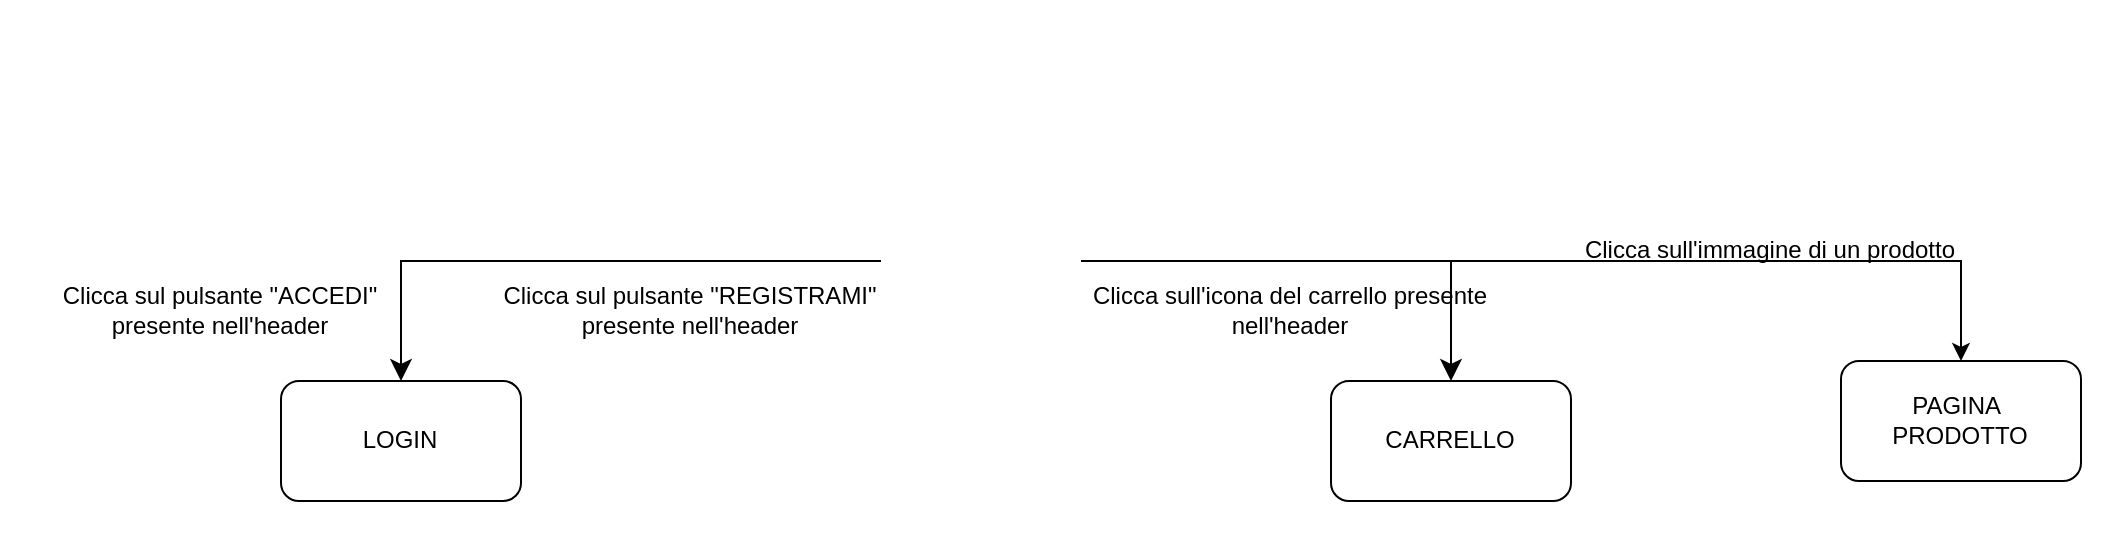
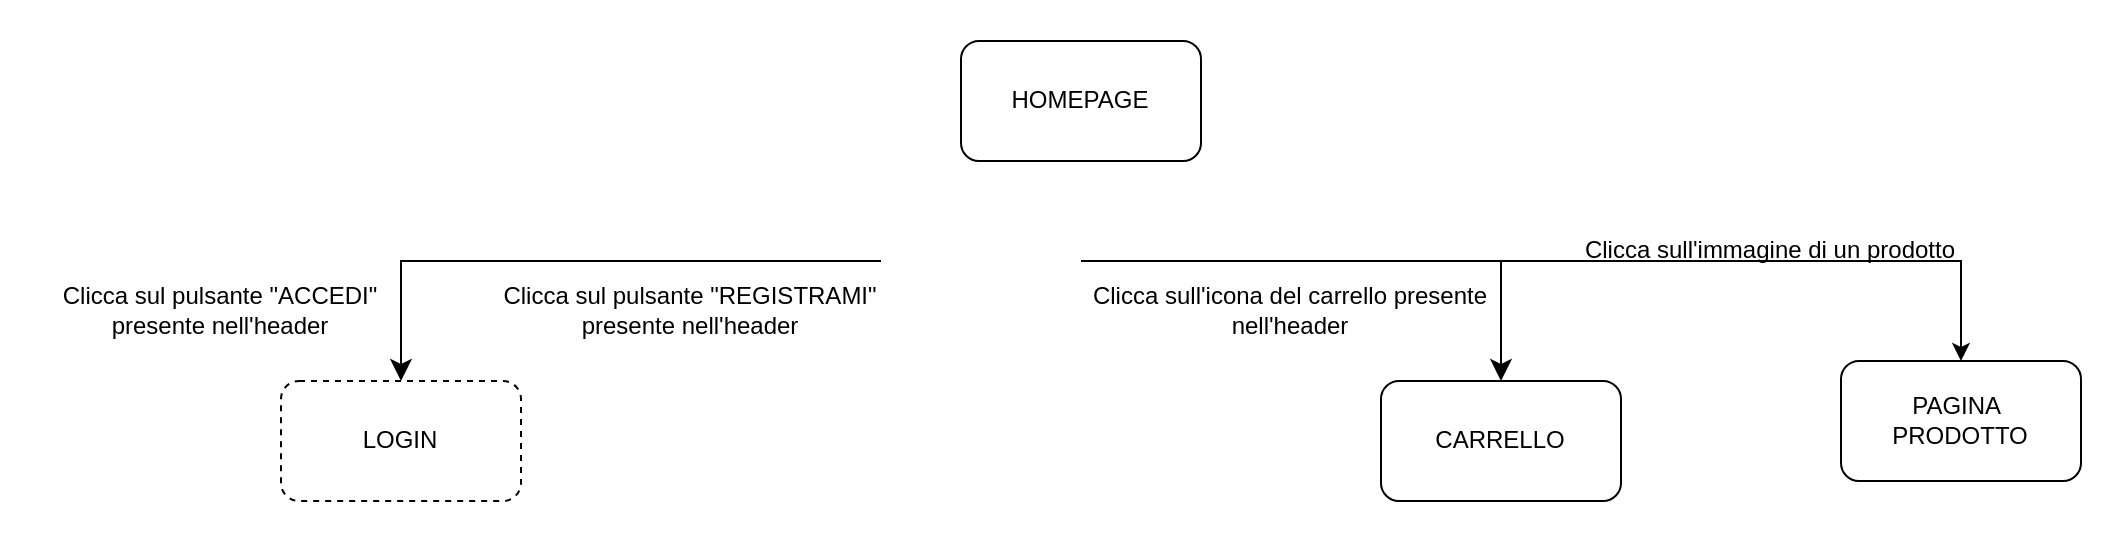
node "HOMEPAGE": added
node "LOGIN": style solid -> dashed
node "CARRELLO": moved (1451, 441) -> (1501, 441)
